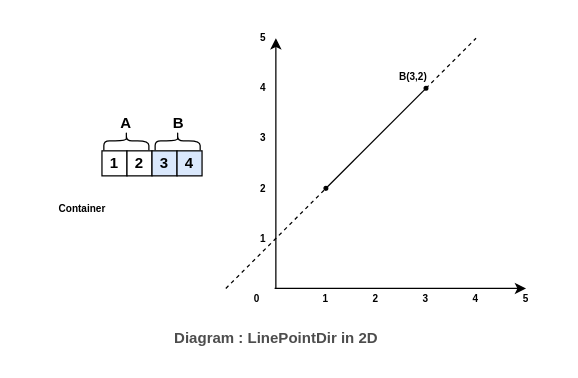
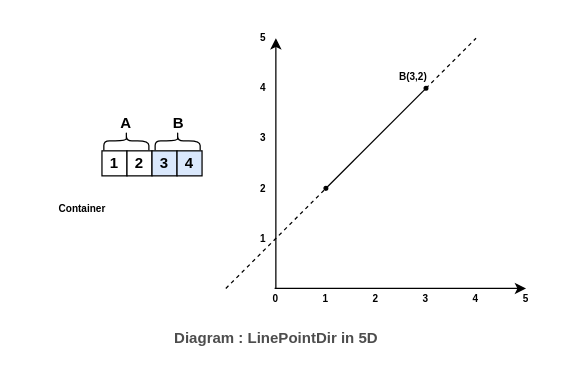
node "0": moved (257, 298) -> (276, 298)
node "Diagram : LinePointDir in 2D": label "Diagram : LinePointDir in 2D" -> "Diagram : LinePointDir in 5D"
